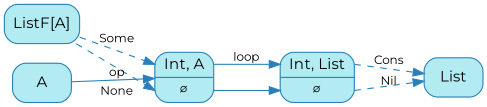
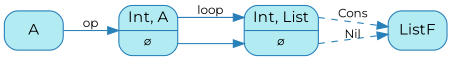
node "ListF[A]": removed
node "List": label "List" -> "ListF"
